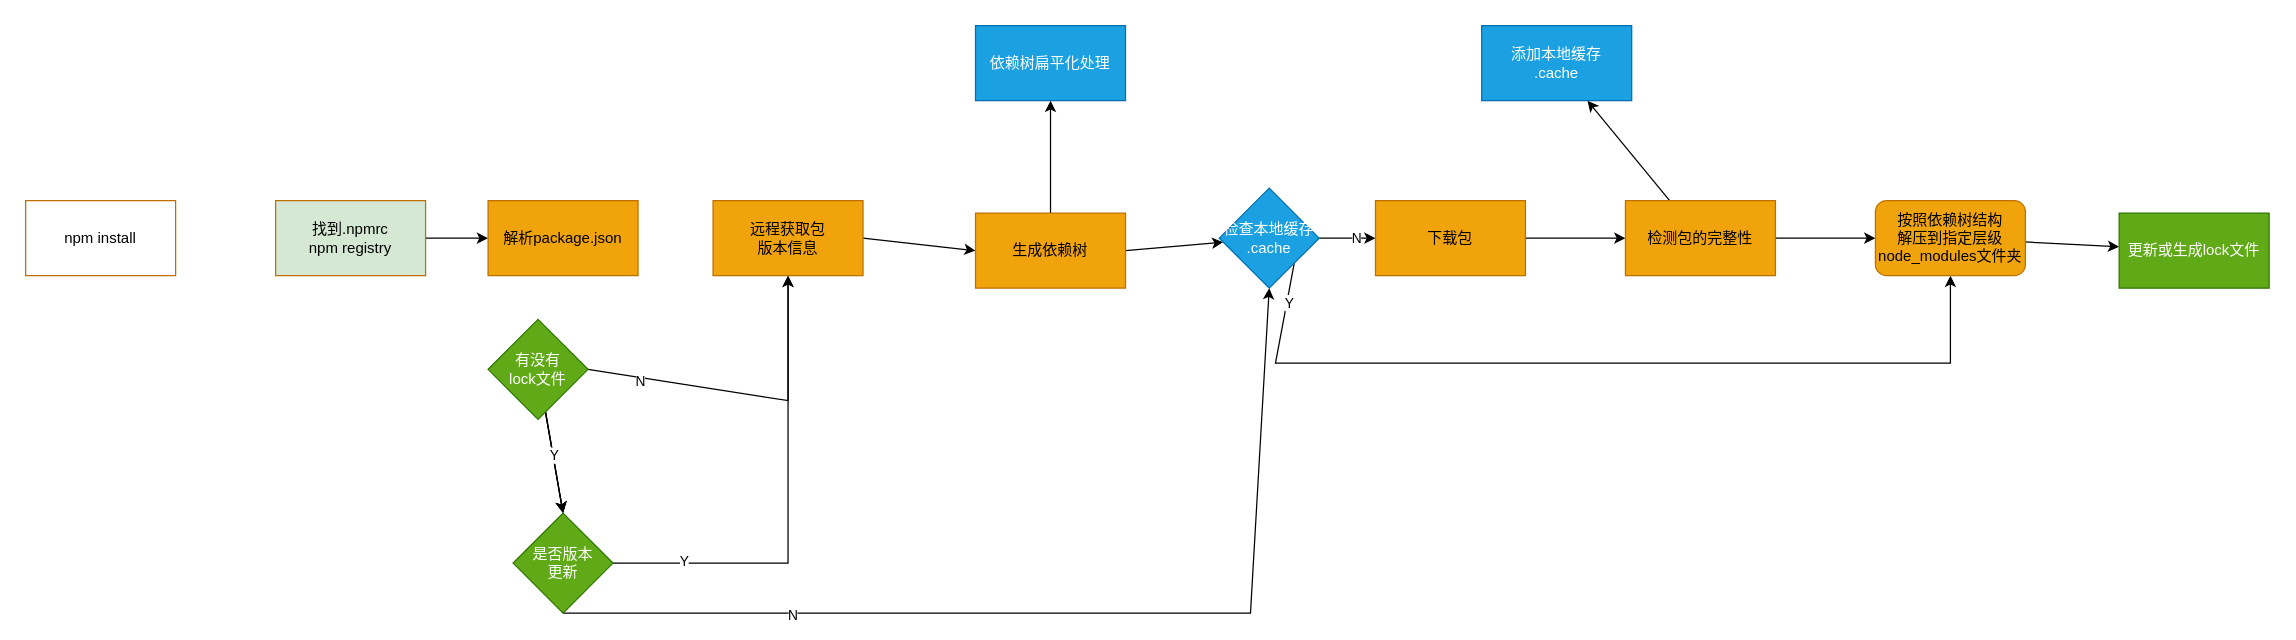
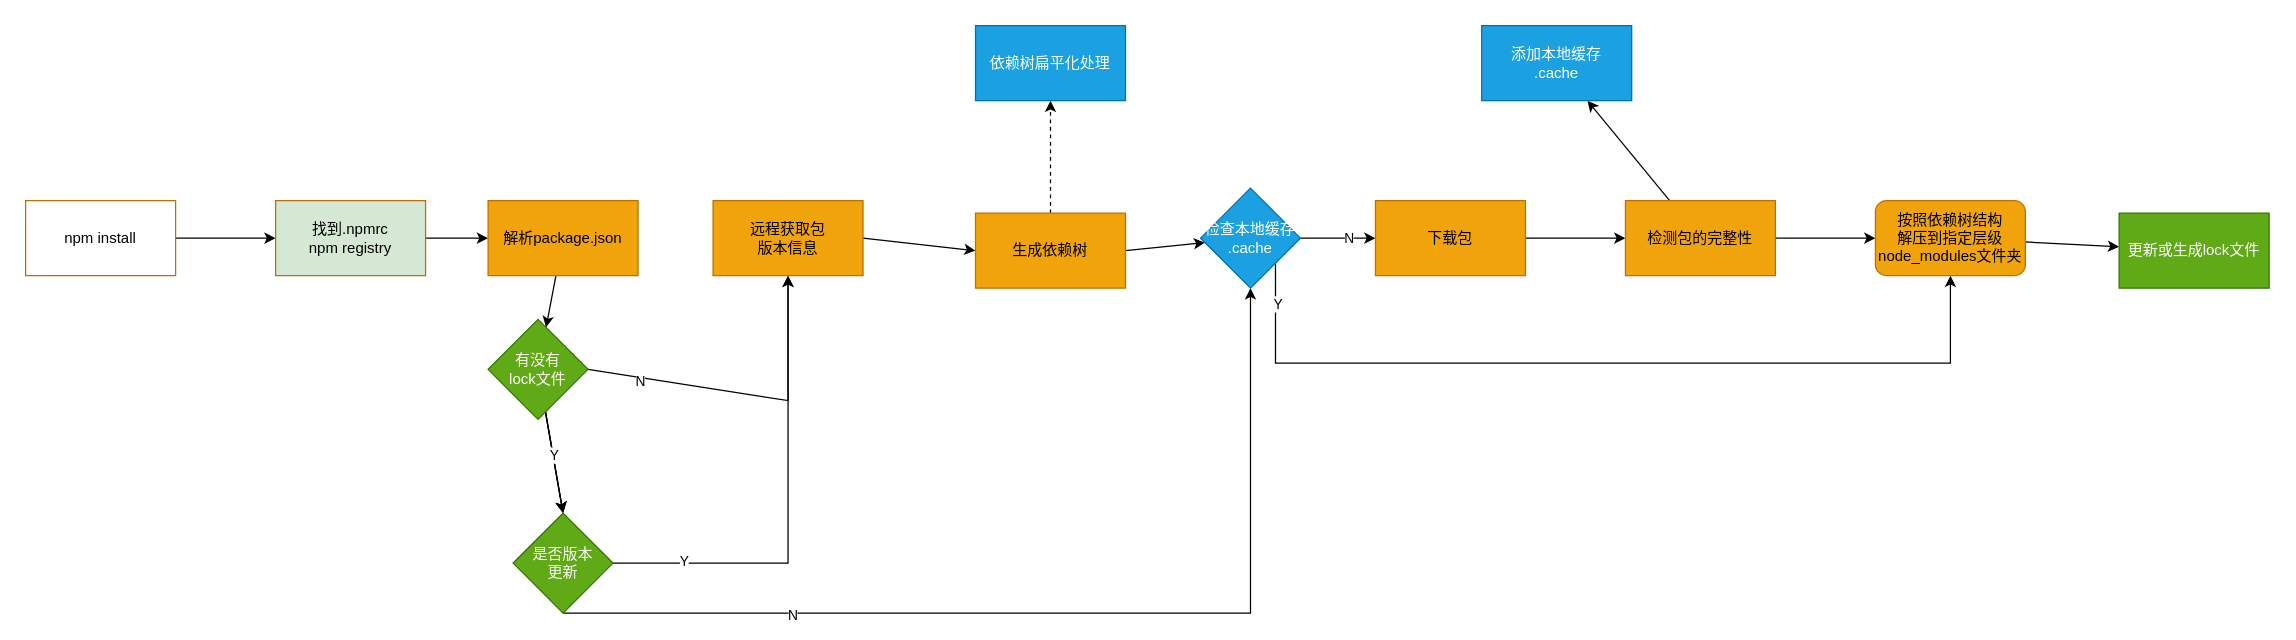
edge "生成依赖树" -> "依赖树扁平化处理": style solid -> dashed
edge "npm install" -> "找到.npmrc npm registry": added
node "检查本地缓存 .cache": moved (1269, 238) -> (1251, 238)
edge "解析package.json" -> "有没有 lock文件": added
